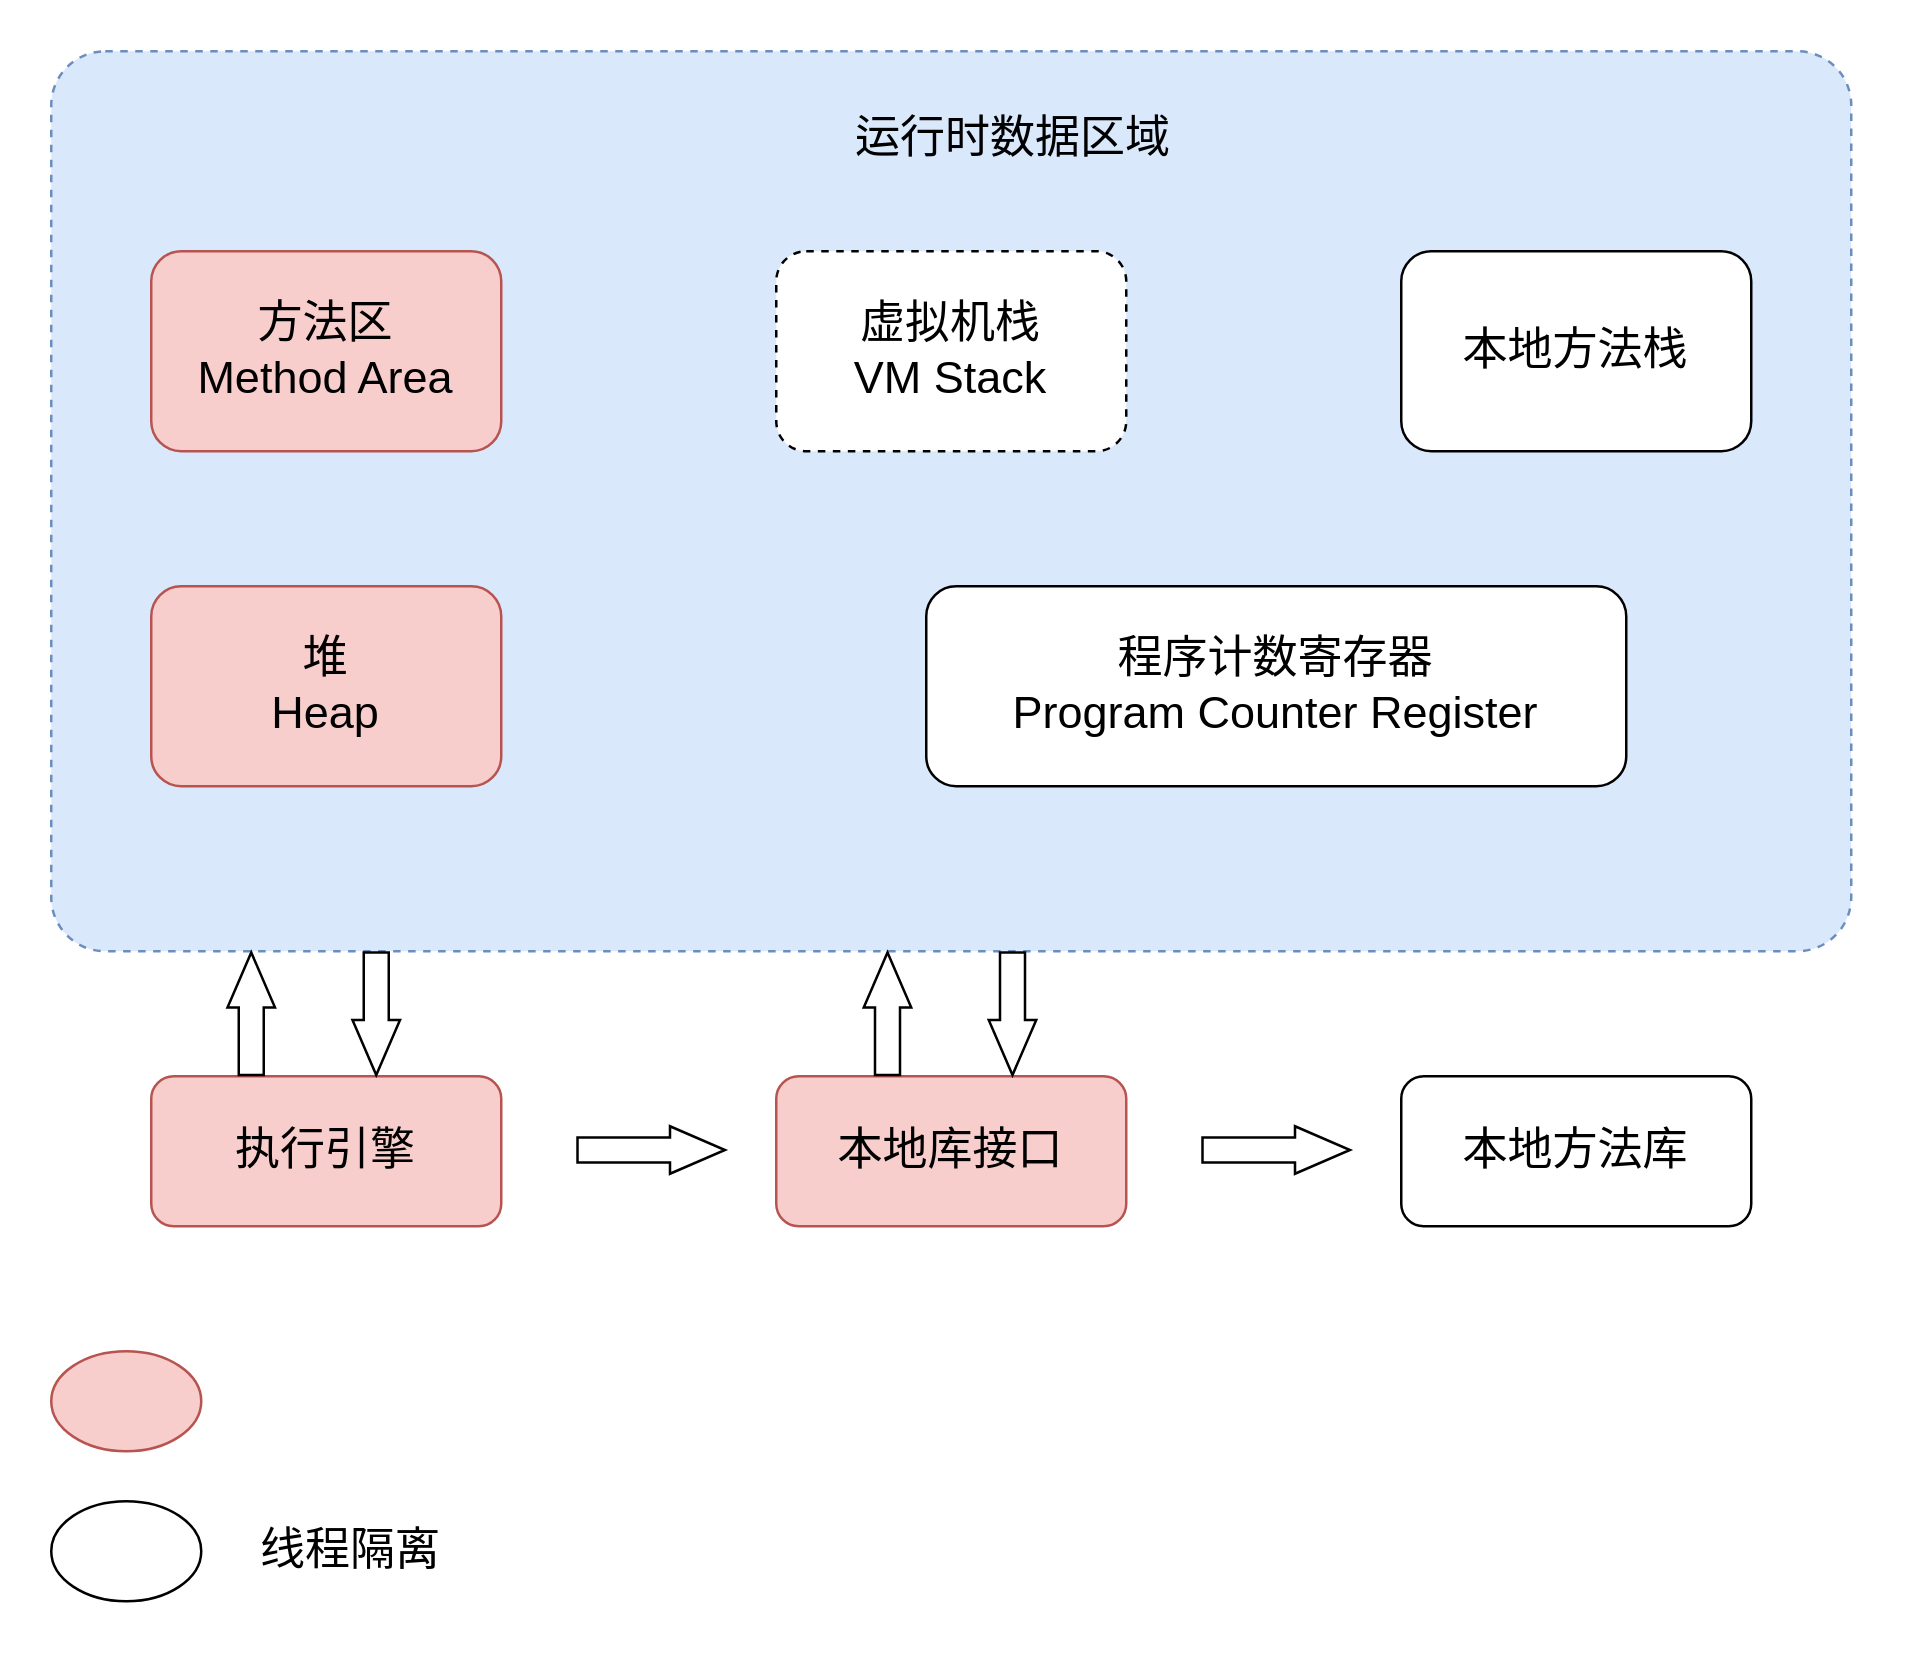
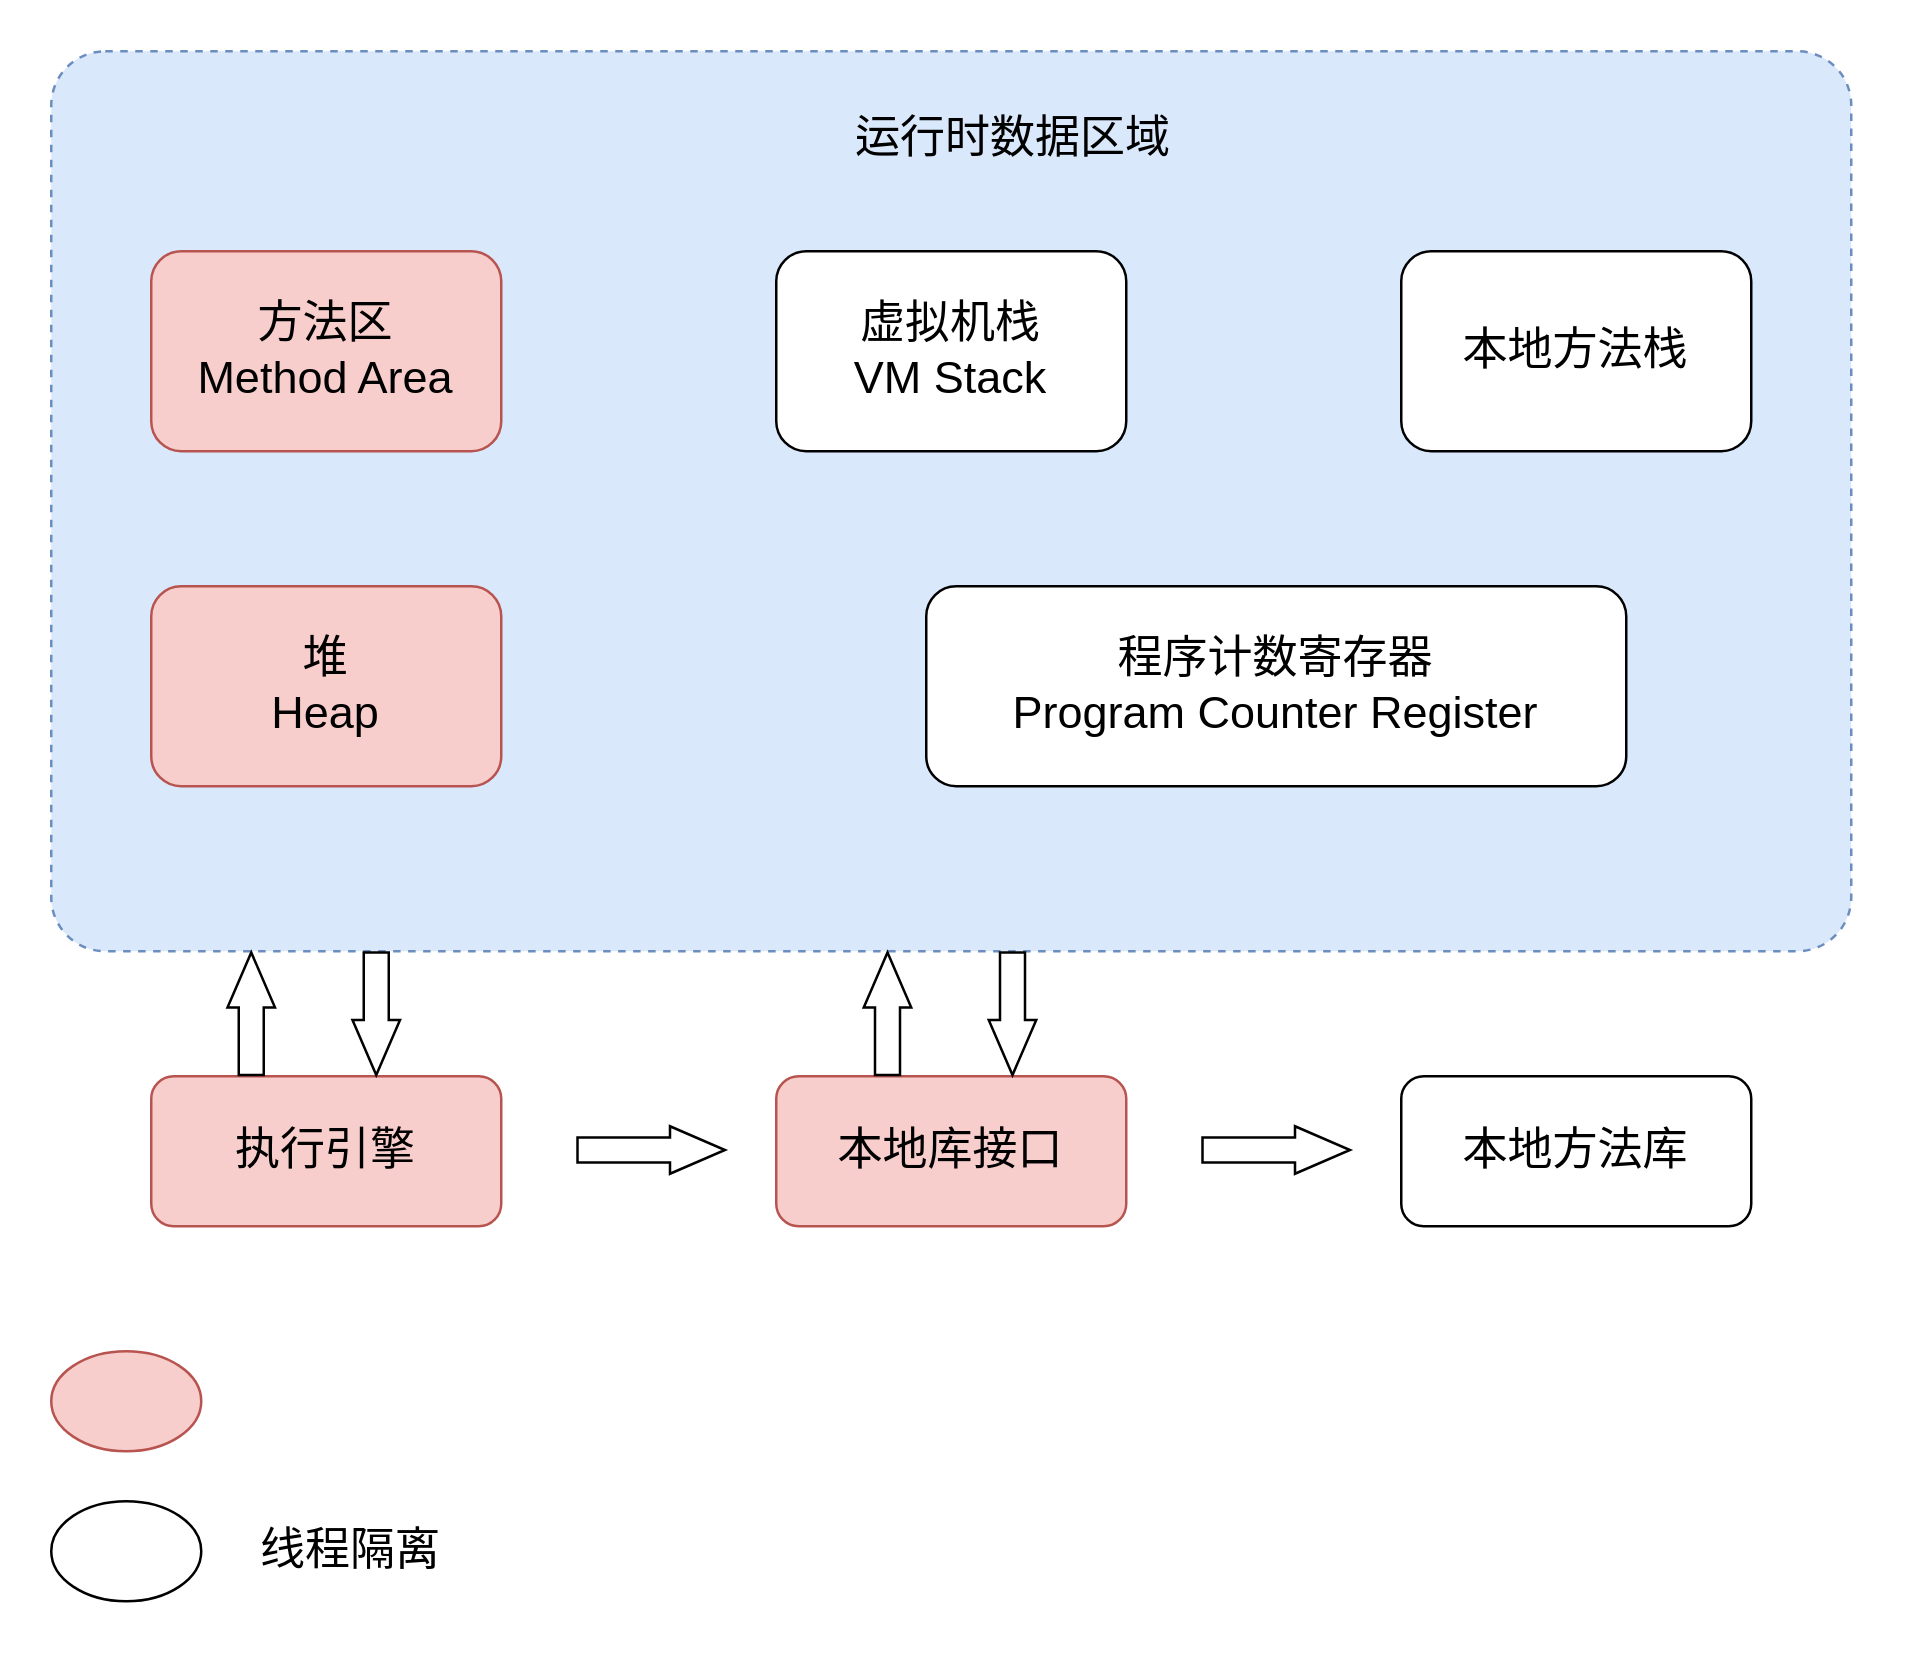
node "虚拟机栈 VM Stack": style dashed -> solid
